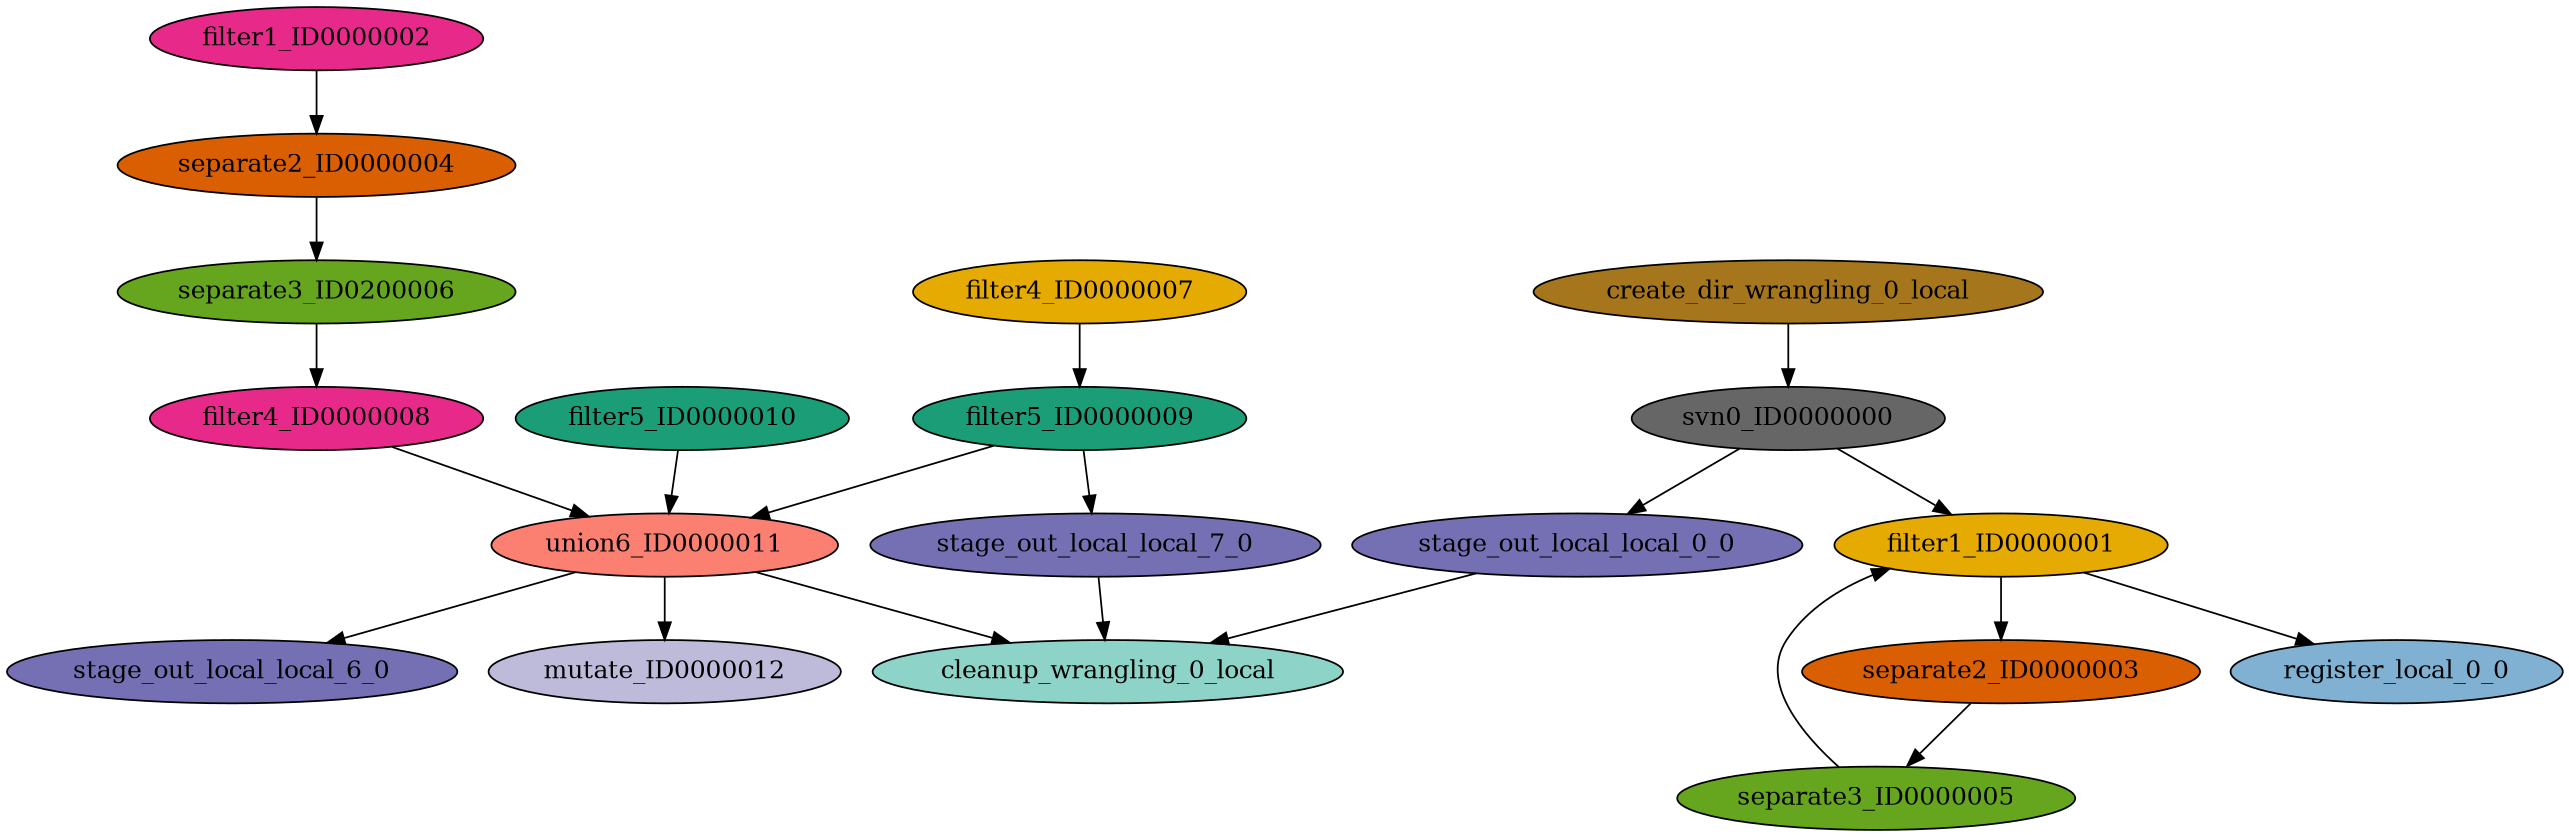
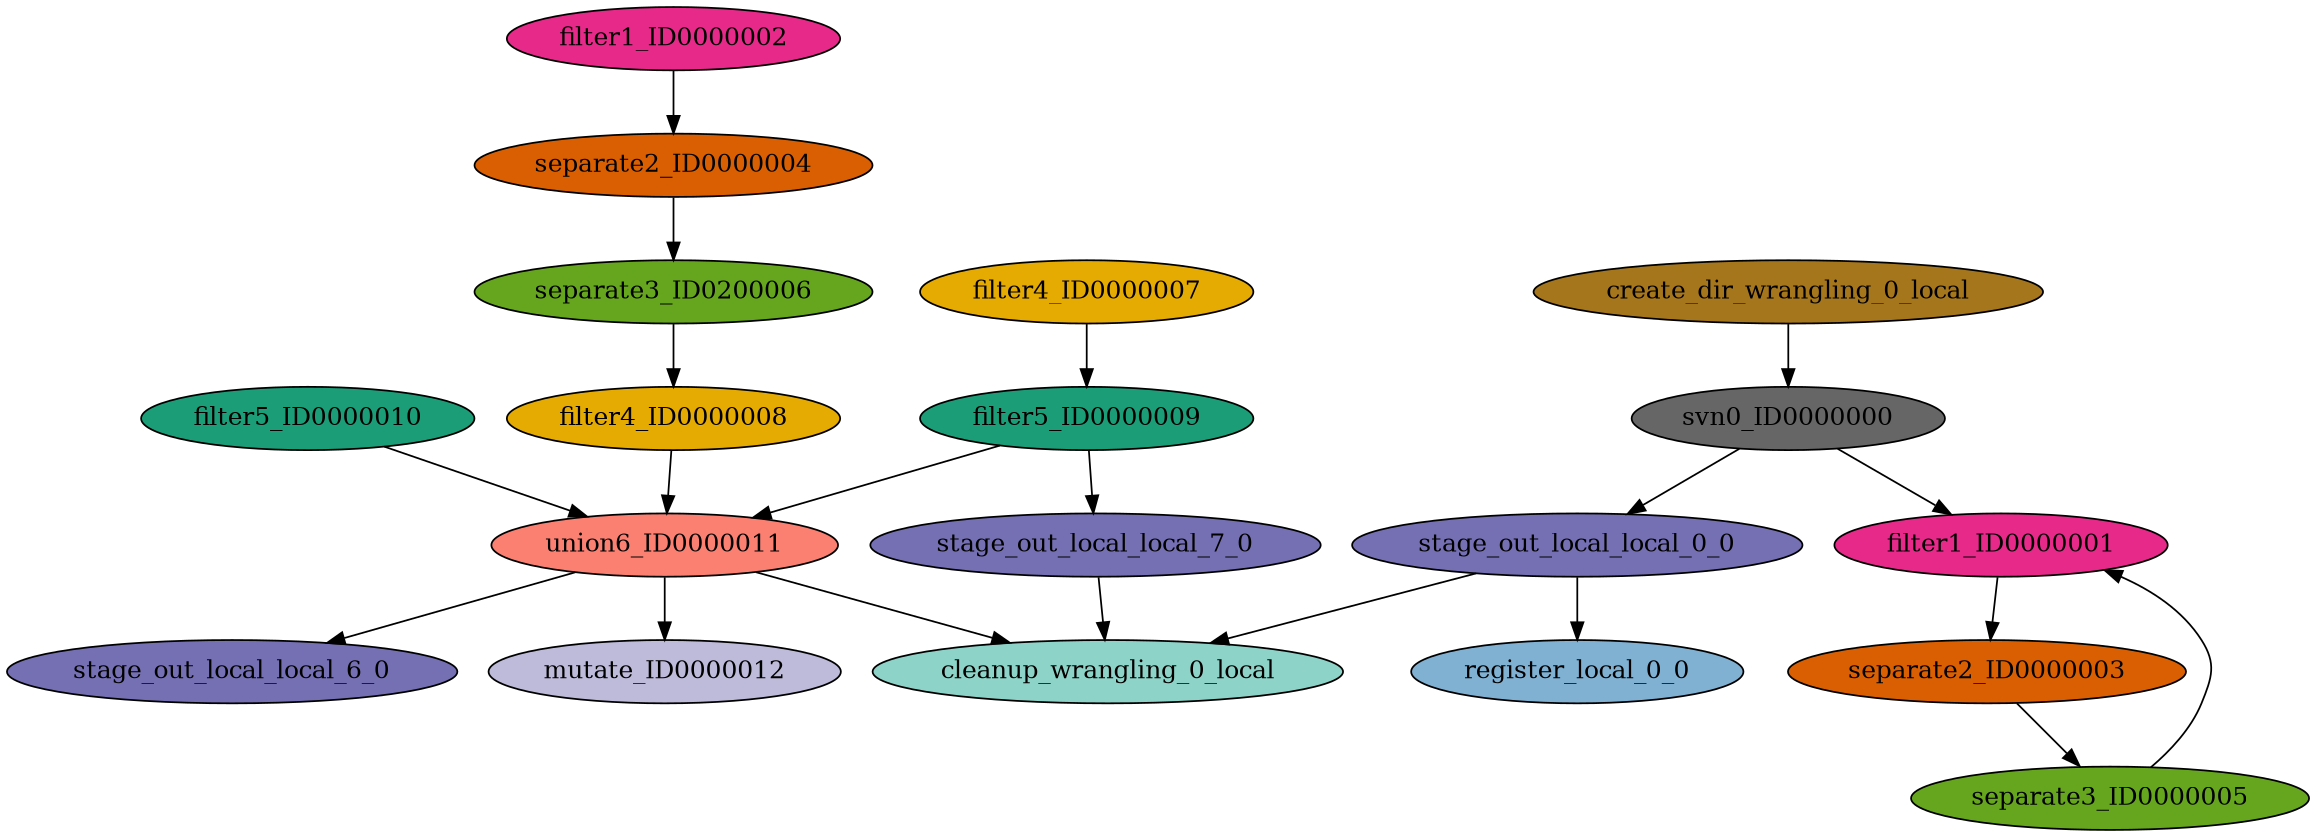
node "filter4_ID0000008": fillcolor #e7298a -> #e6ab02
node "filter1_ID0000001": fillcolor #e6ab02 -> #e7298a
edge "filter1_ID0000001" -> "register_local_0_0": now "stage_out_local_local_0_0" -> "register_local_0_0"
